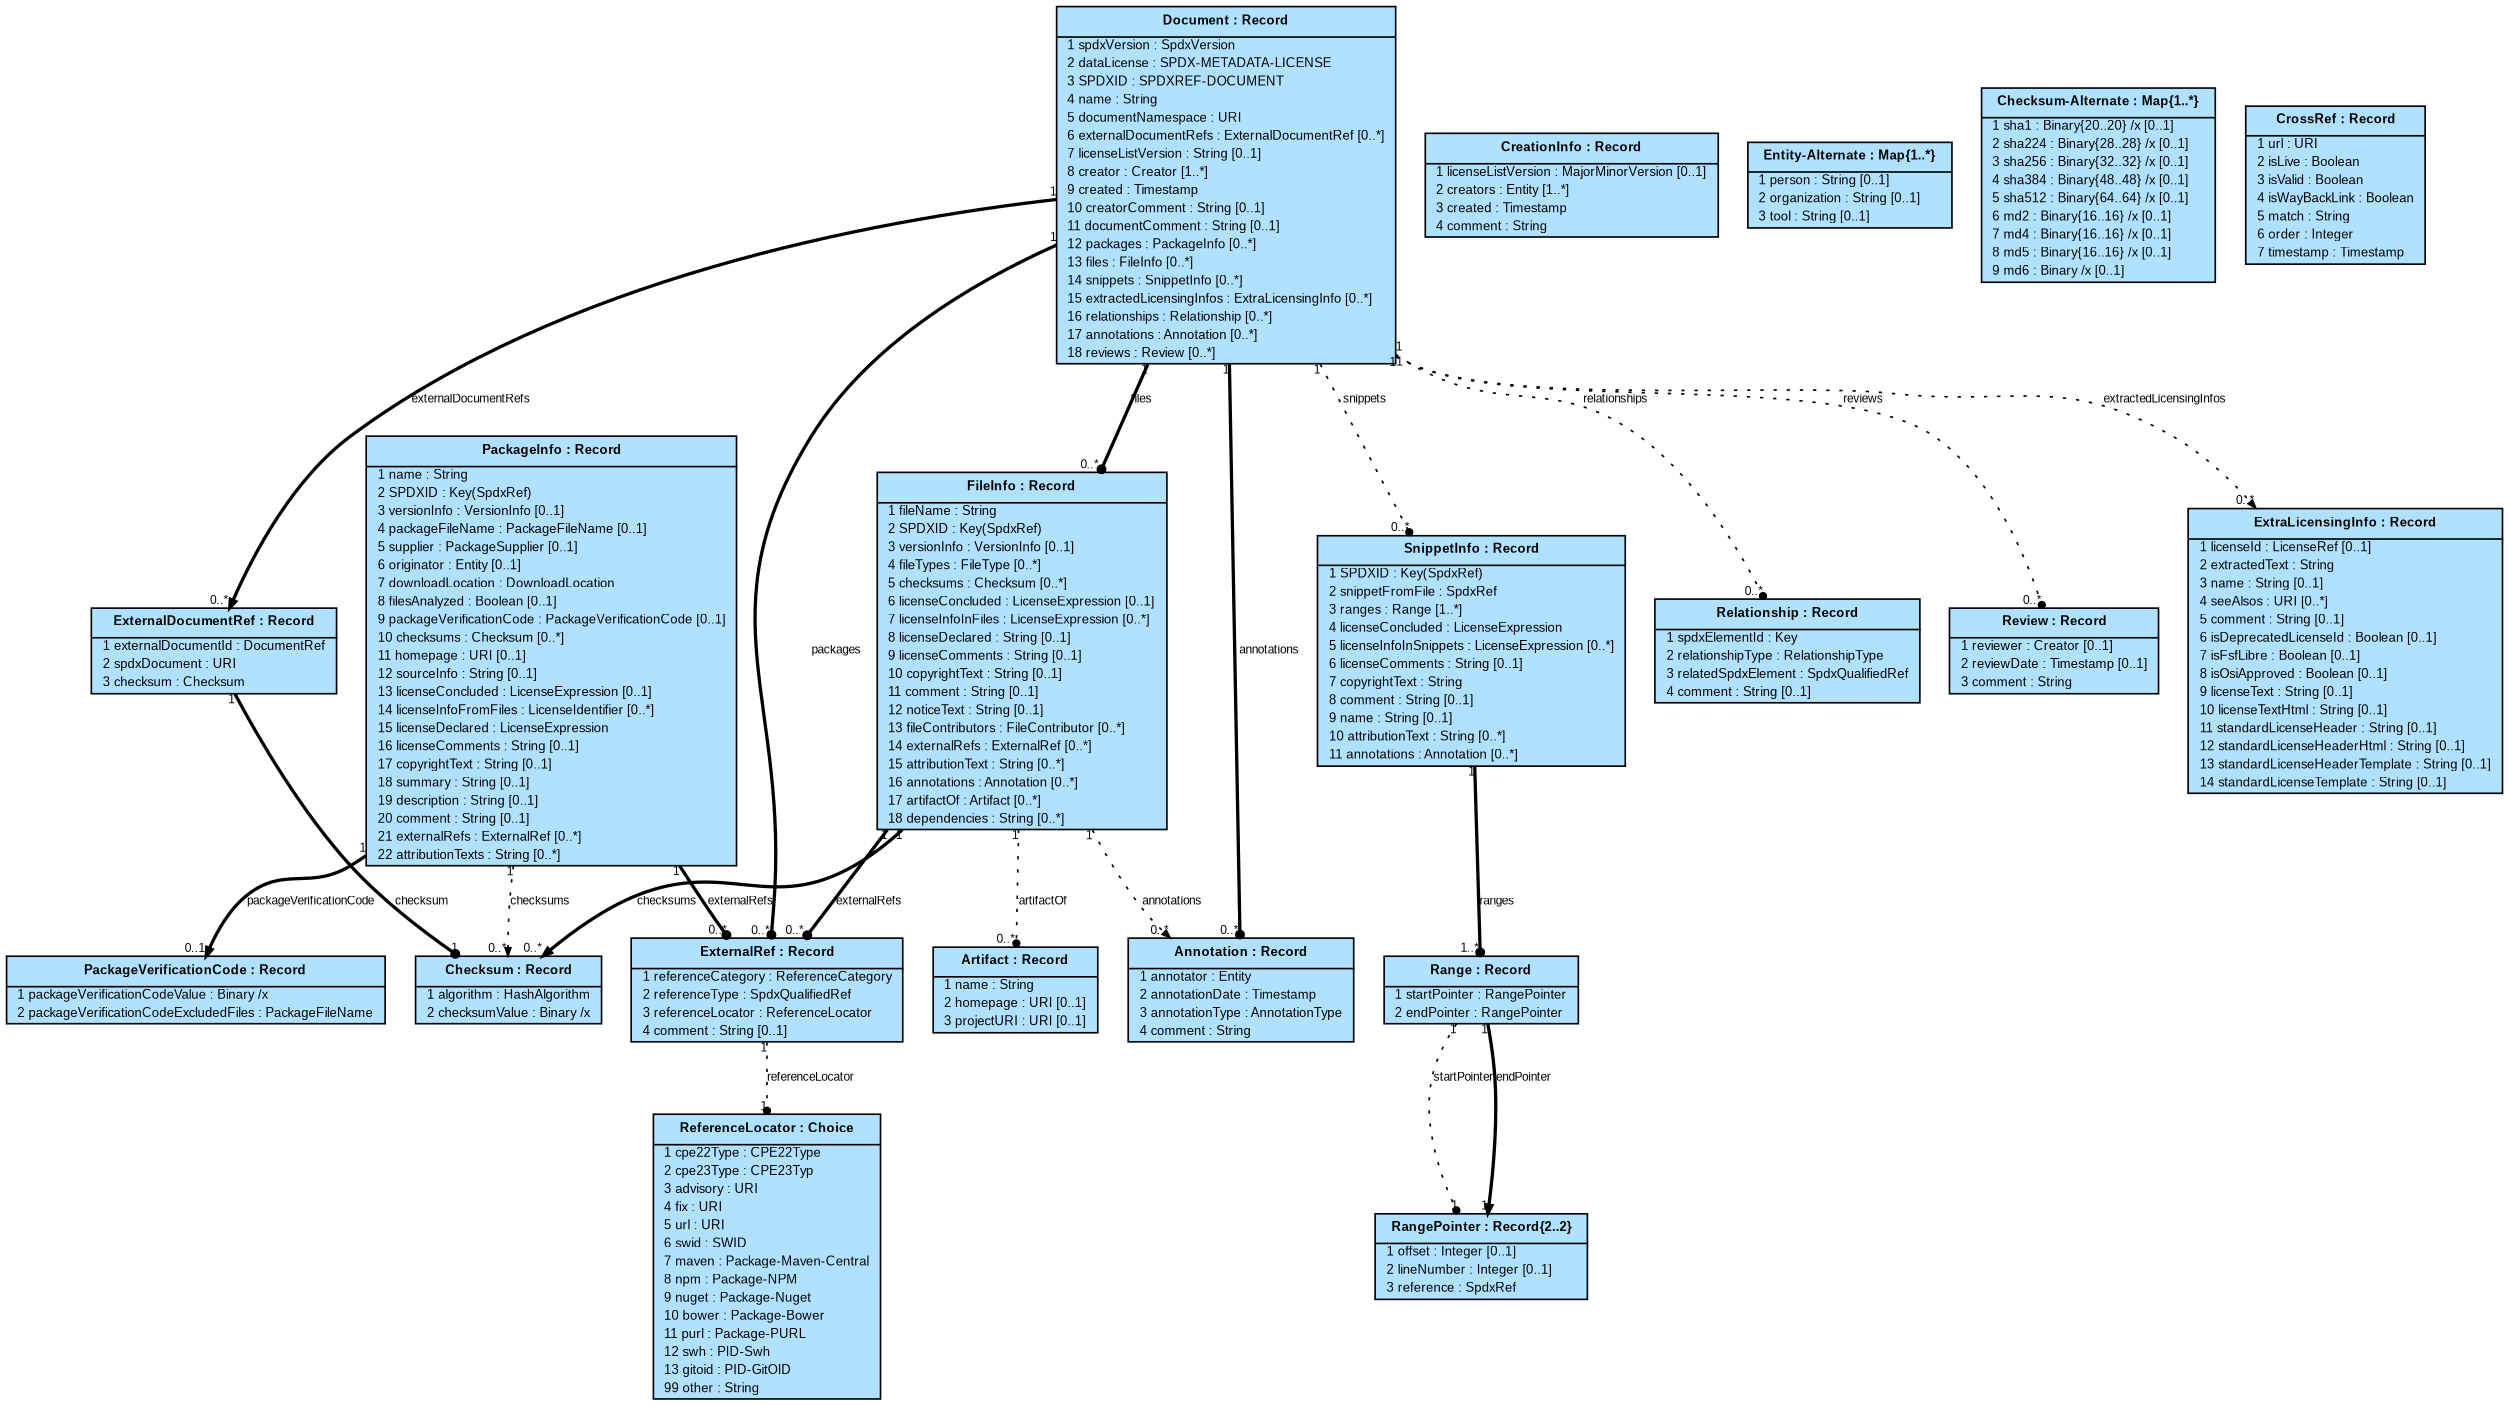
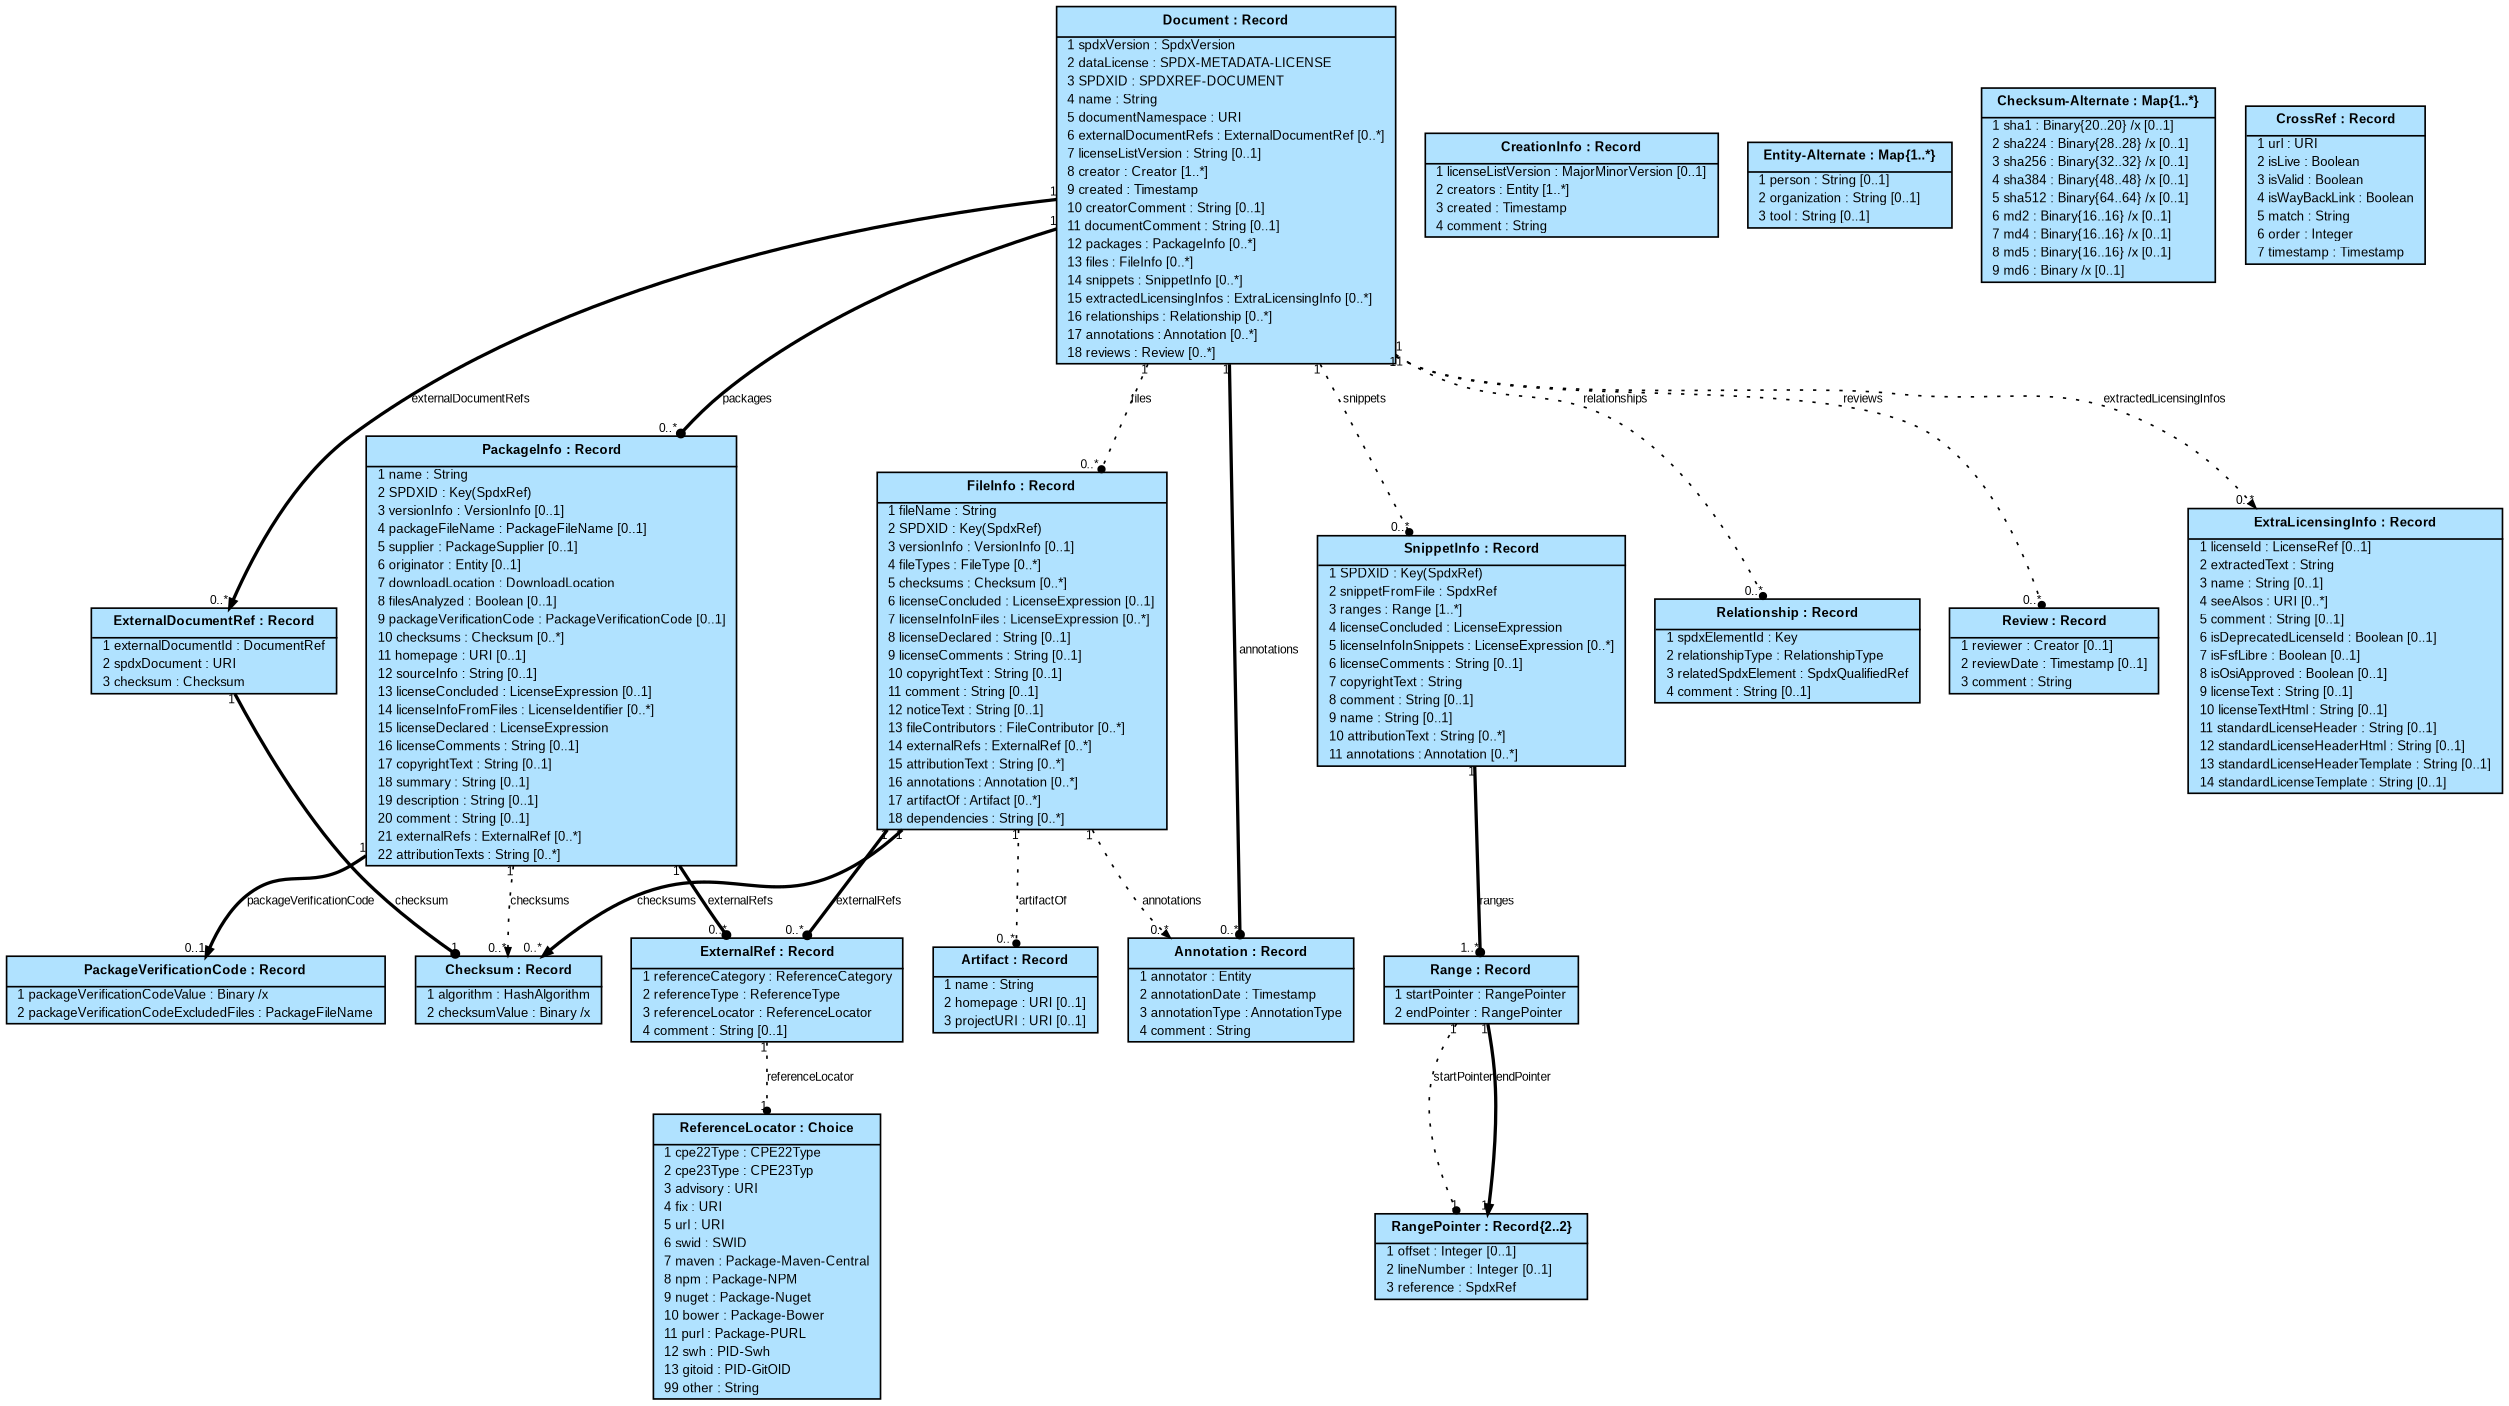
edge "Document : Record" -> "FileInfo : Record": style bold -> dotted
edge "Document : Record" -> "ExternalRef : Record": now "Document : Record" -> "PackageInfo : Record"
node "ExternalRef : Record": text "2 referenceType : SpdxQualifiedRef" -> "2 referenceType : ReferenceType"
